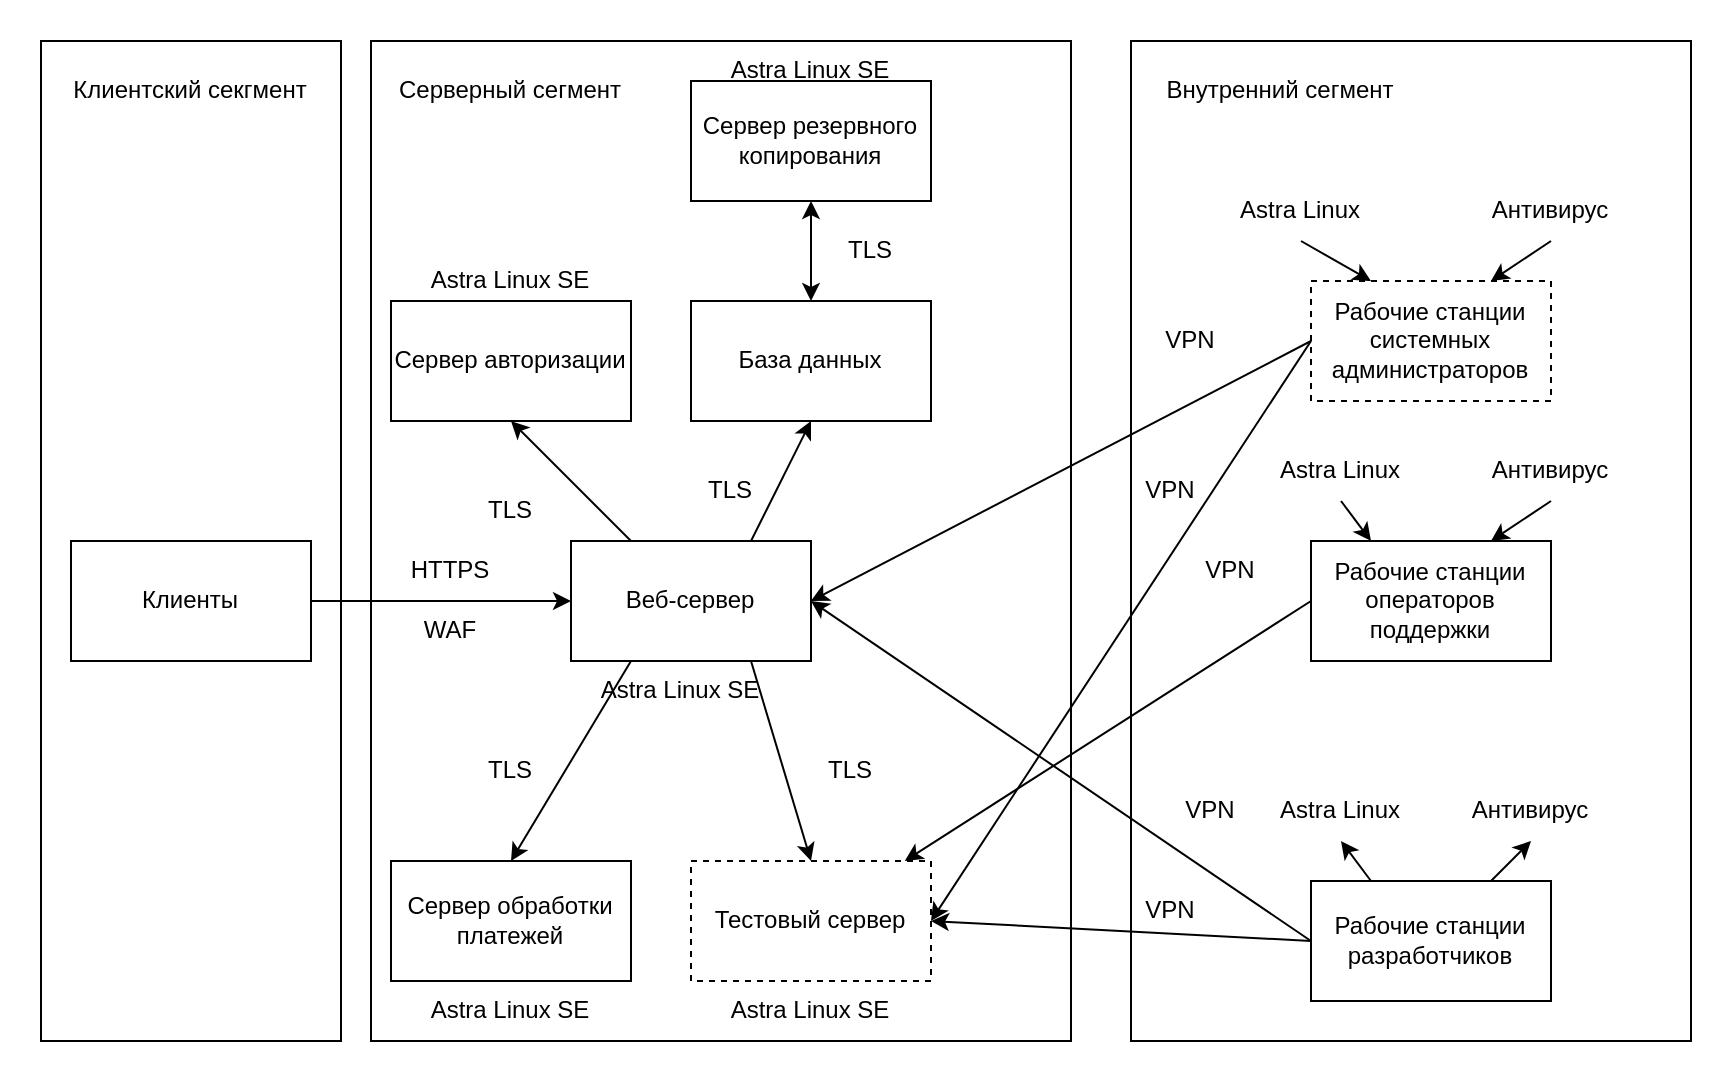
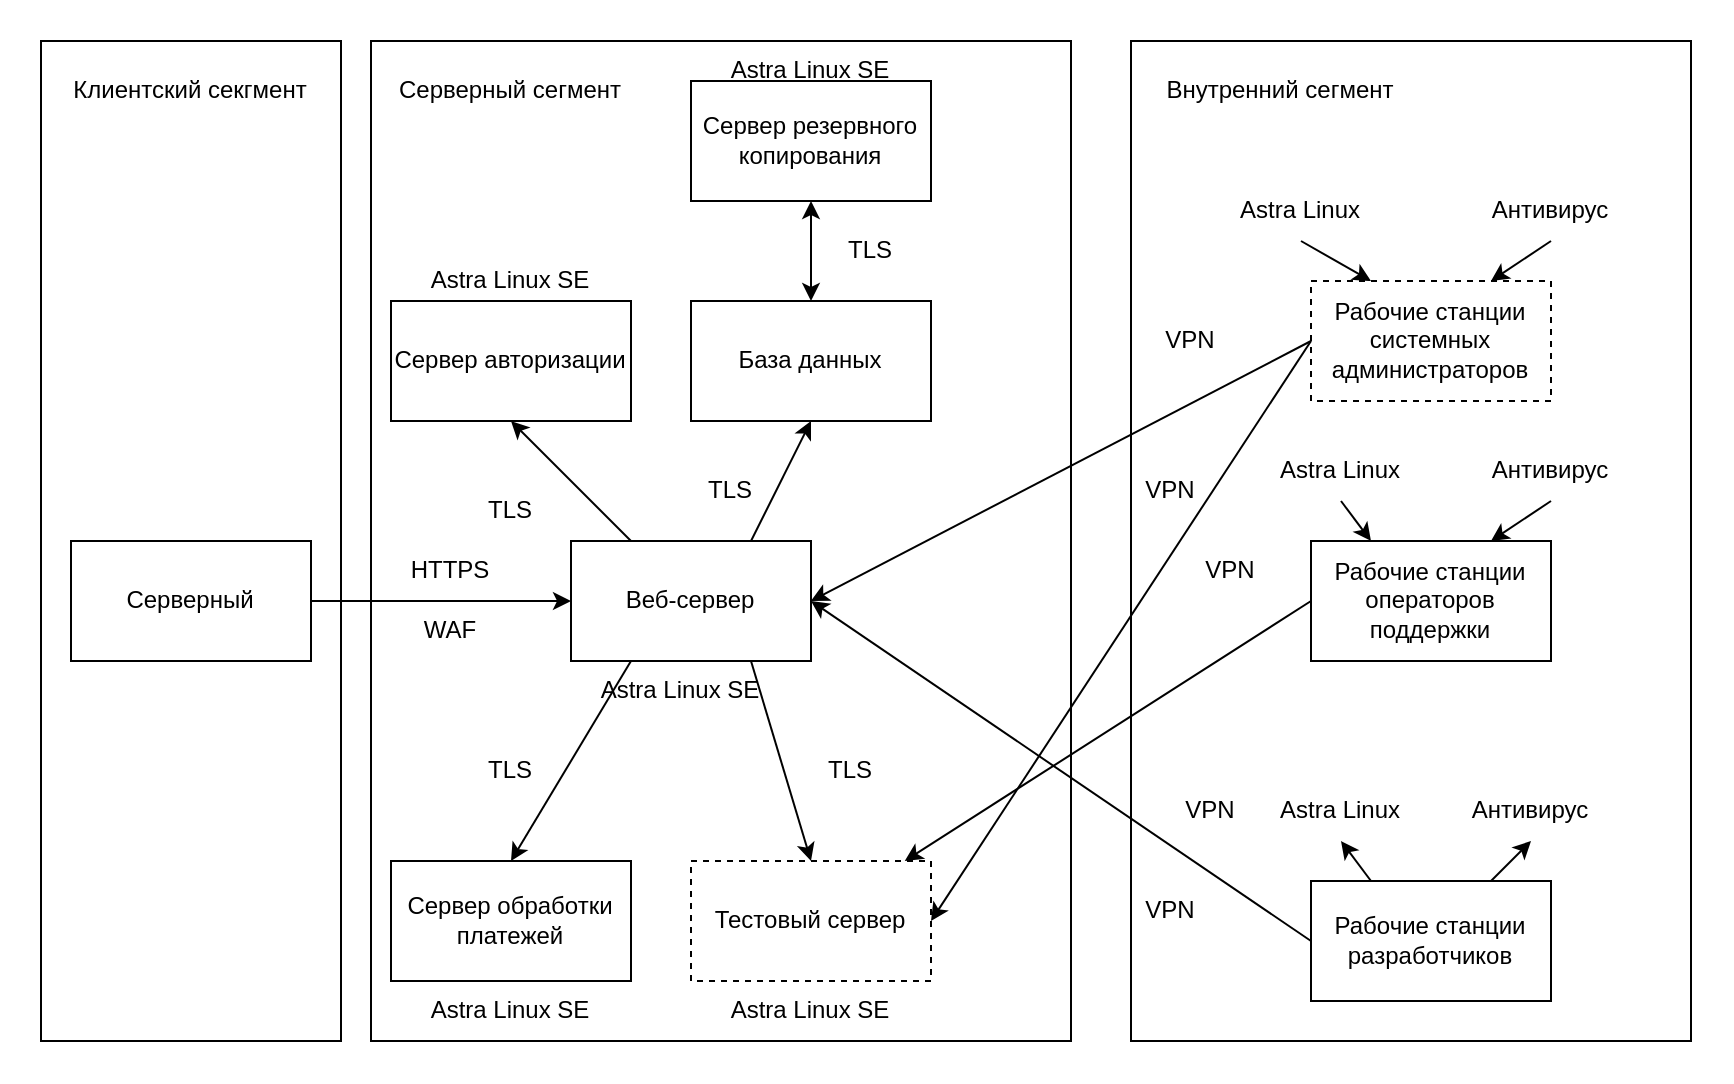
node "Клиенты": label "Клиенты" -> "Серверный"
edge "Рабочие станции разработчиков" -> "Тестовый сервер": removed
